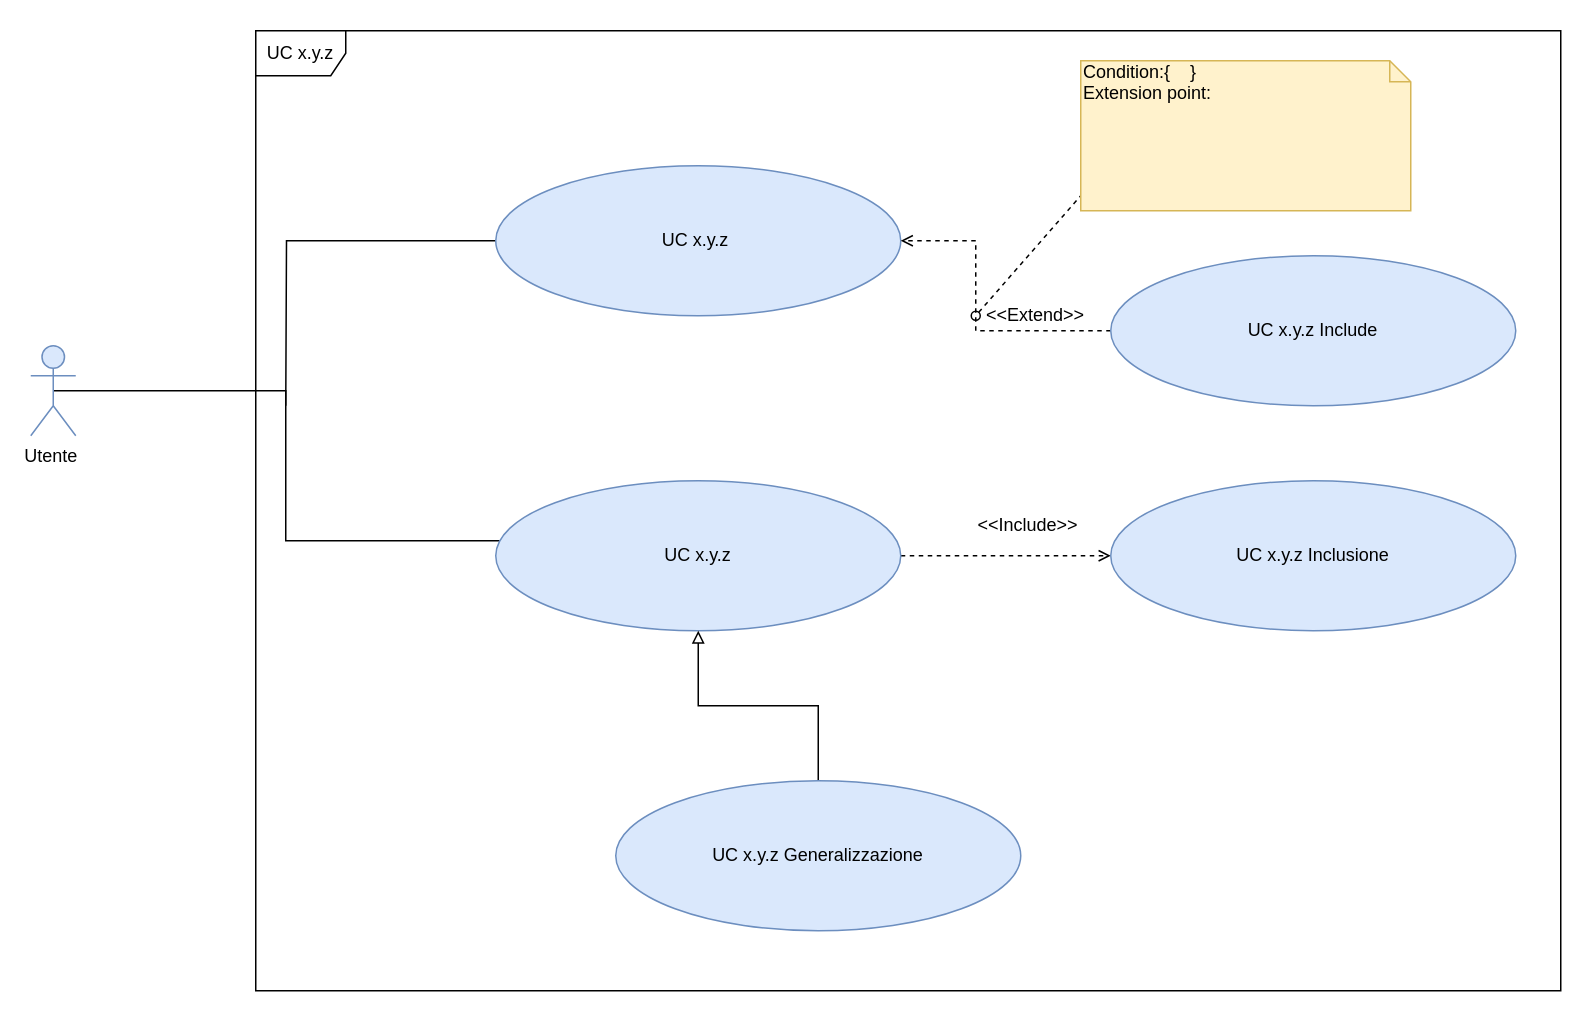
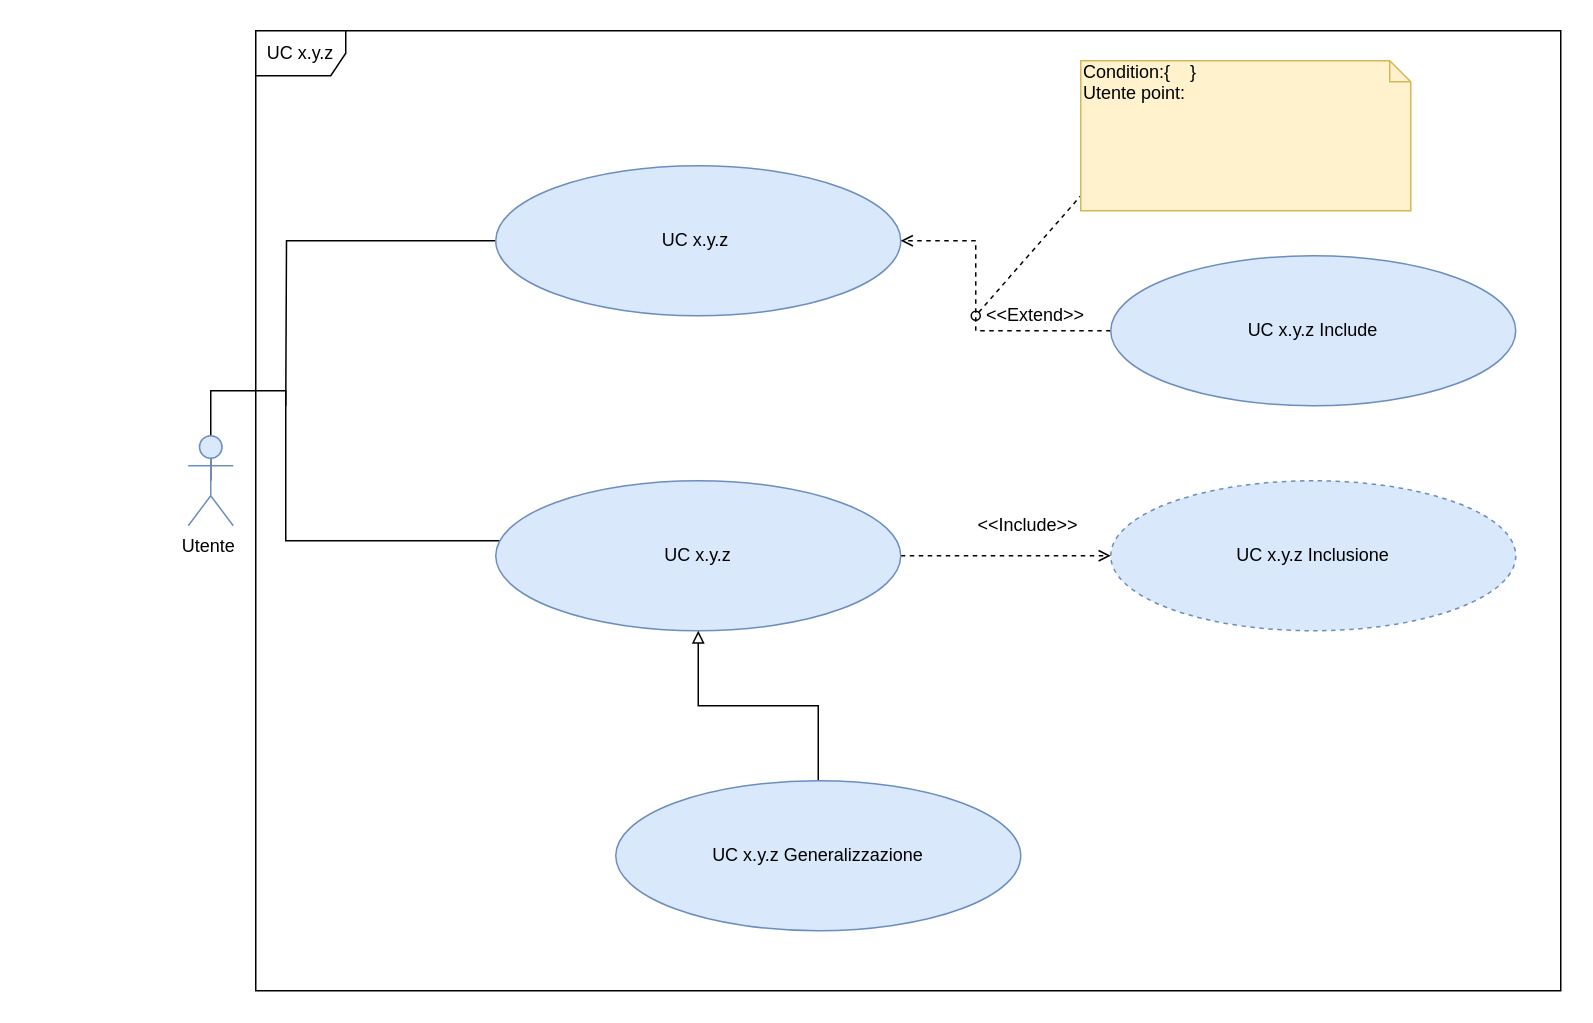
node "Condition:{ } Extension point:": label "Condition:{ } Extension point:" -> "Condition:{ } Utente point:"
node "Utente": moved (53, 391) -> (211, 481)
node "UC x.y.z Inclusione": style solid -> dashed
